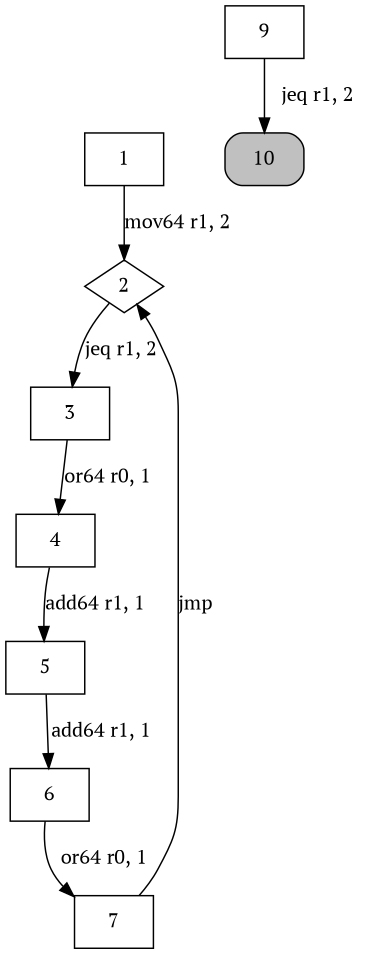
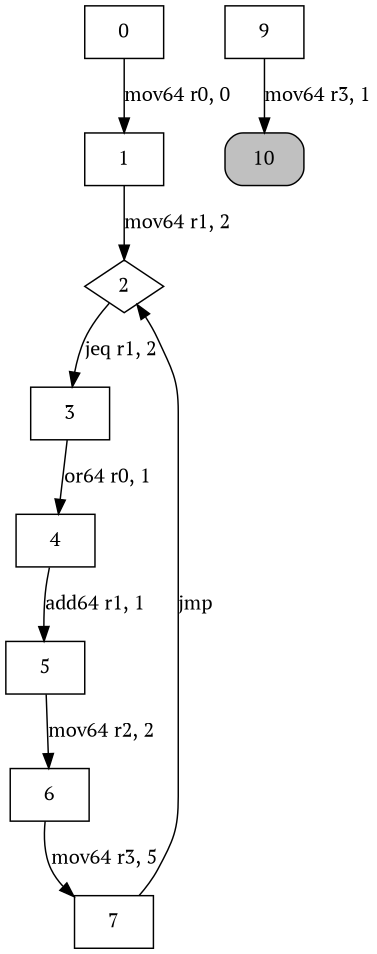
node "0": added
edge "9" -> "10": label "jeq r1, 2" -> "mov64 r3, 1"
edge "5" -> "6": label "add64 r1, 1" -> "mov64 r2, 2"
edge "6" -> "7": label "or64 r0, 1" -> "mov64 r3, 5"
